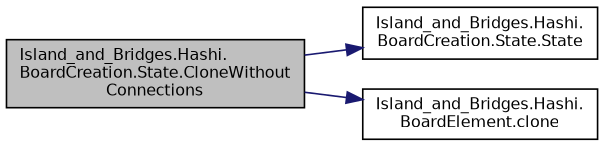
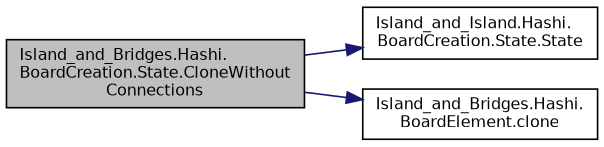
node "Island_and_Bridges.Hashi. BoardCreation.State.State": label "Island_and_Bridges.Hashi. BoardCreation.State.State" -> "Island_and_Island.Hashi. BoardCreation.State.State"
